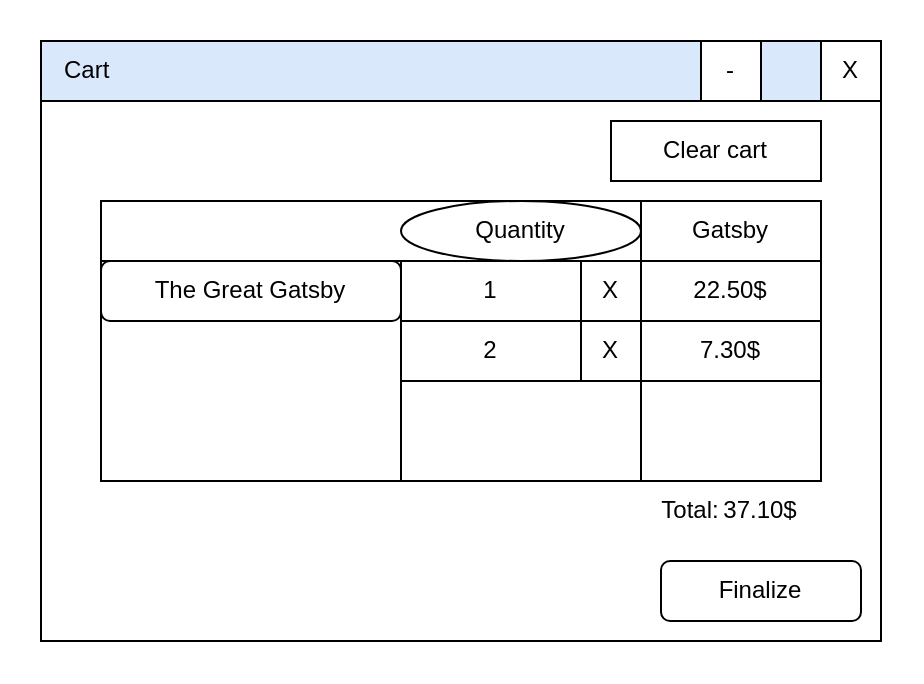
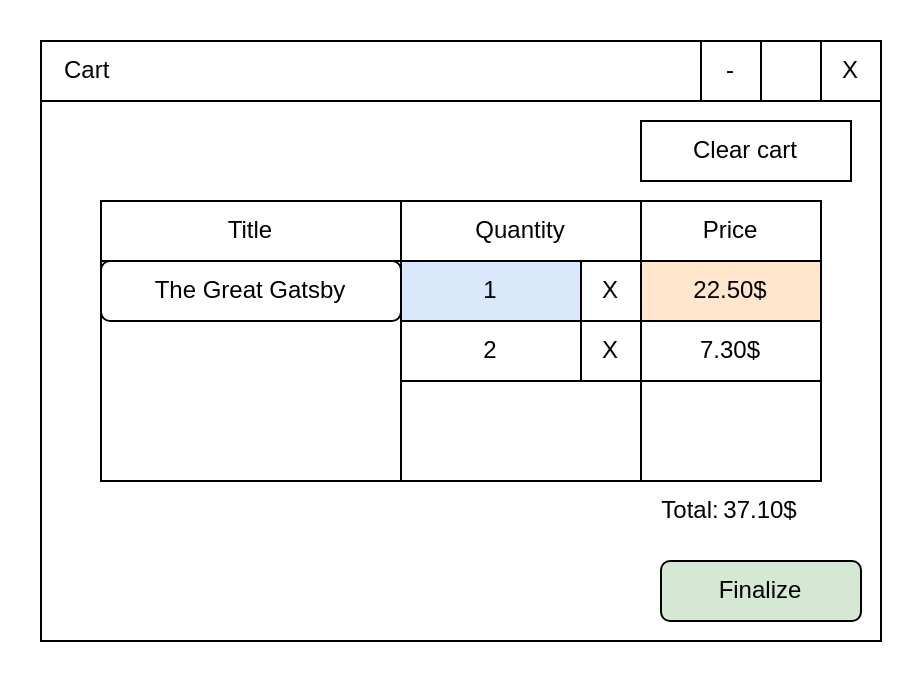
node "Cart": fillcolor #dae8fc -> #ffffff
node "Clear cart": moved (716, 151) -> (746, 151)
node "Title": added
node "Quantity": shape ellipse -> rectangle
node "Gatsby": label "Gatsby" -> "Price"
node "1": fillcolor #ffffff -> #dae8fc
node "22.50$": fillcolor #ffffff -> #ffe6cc
node "Finalize": fillcolor #ffffff -> #d5e8d4
